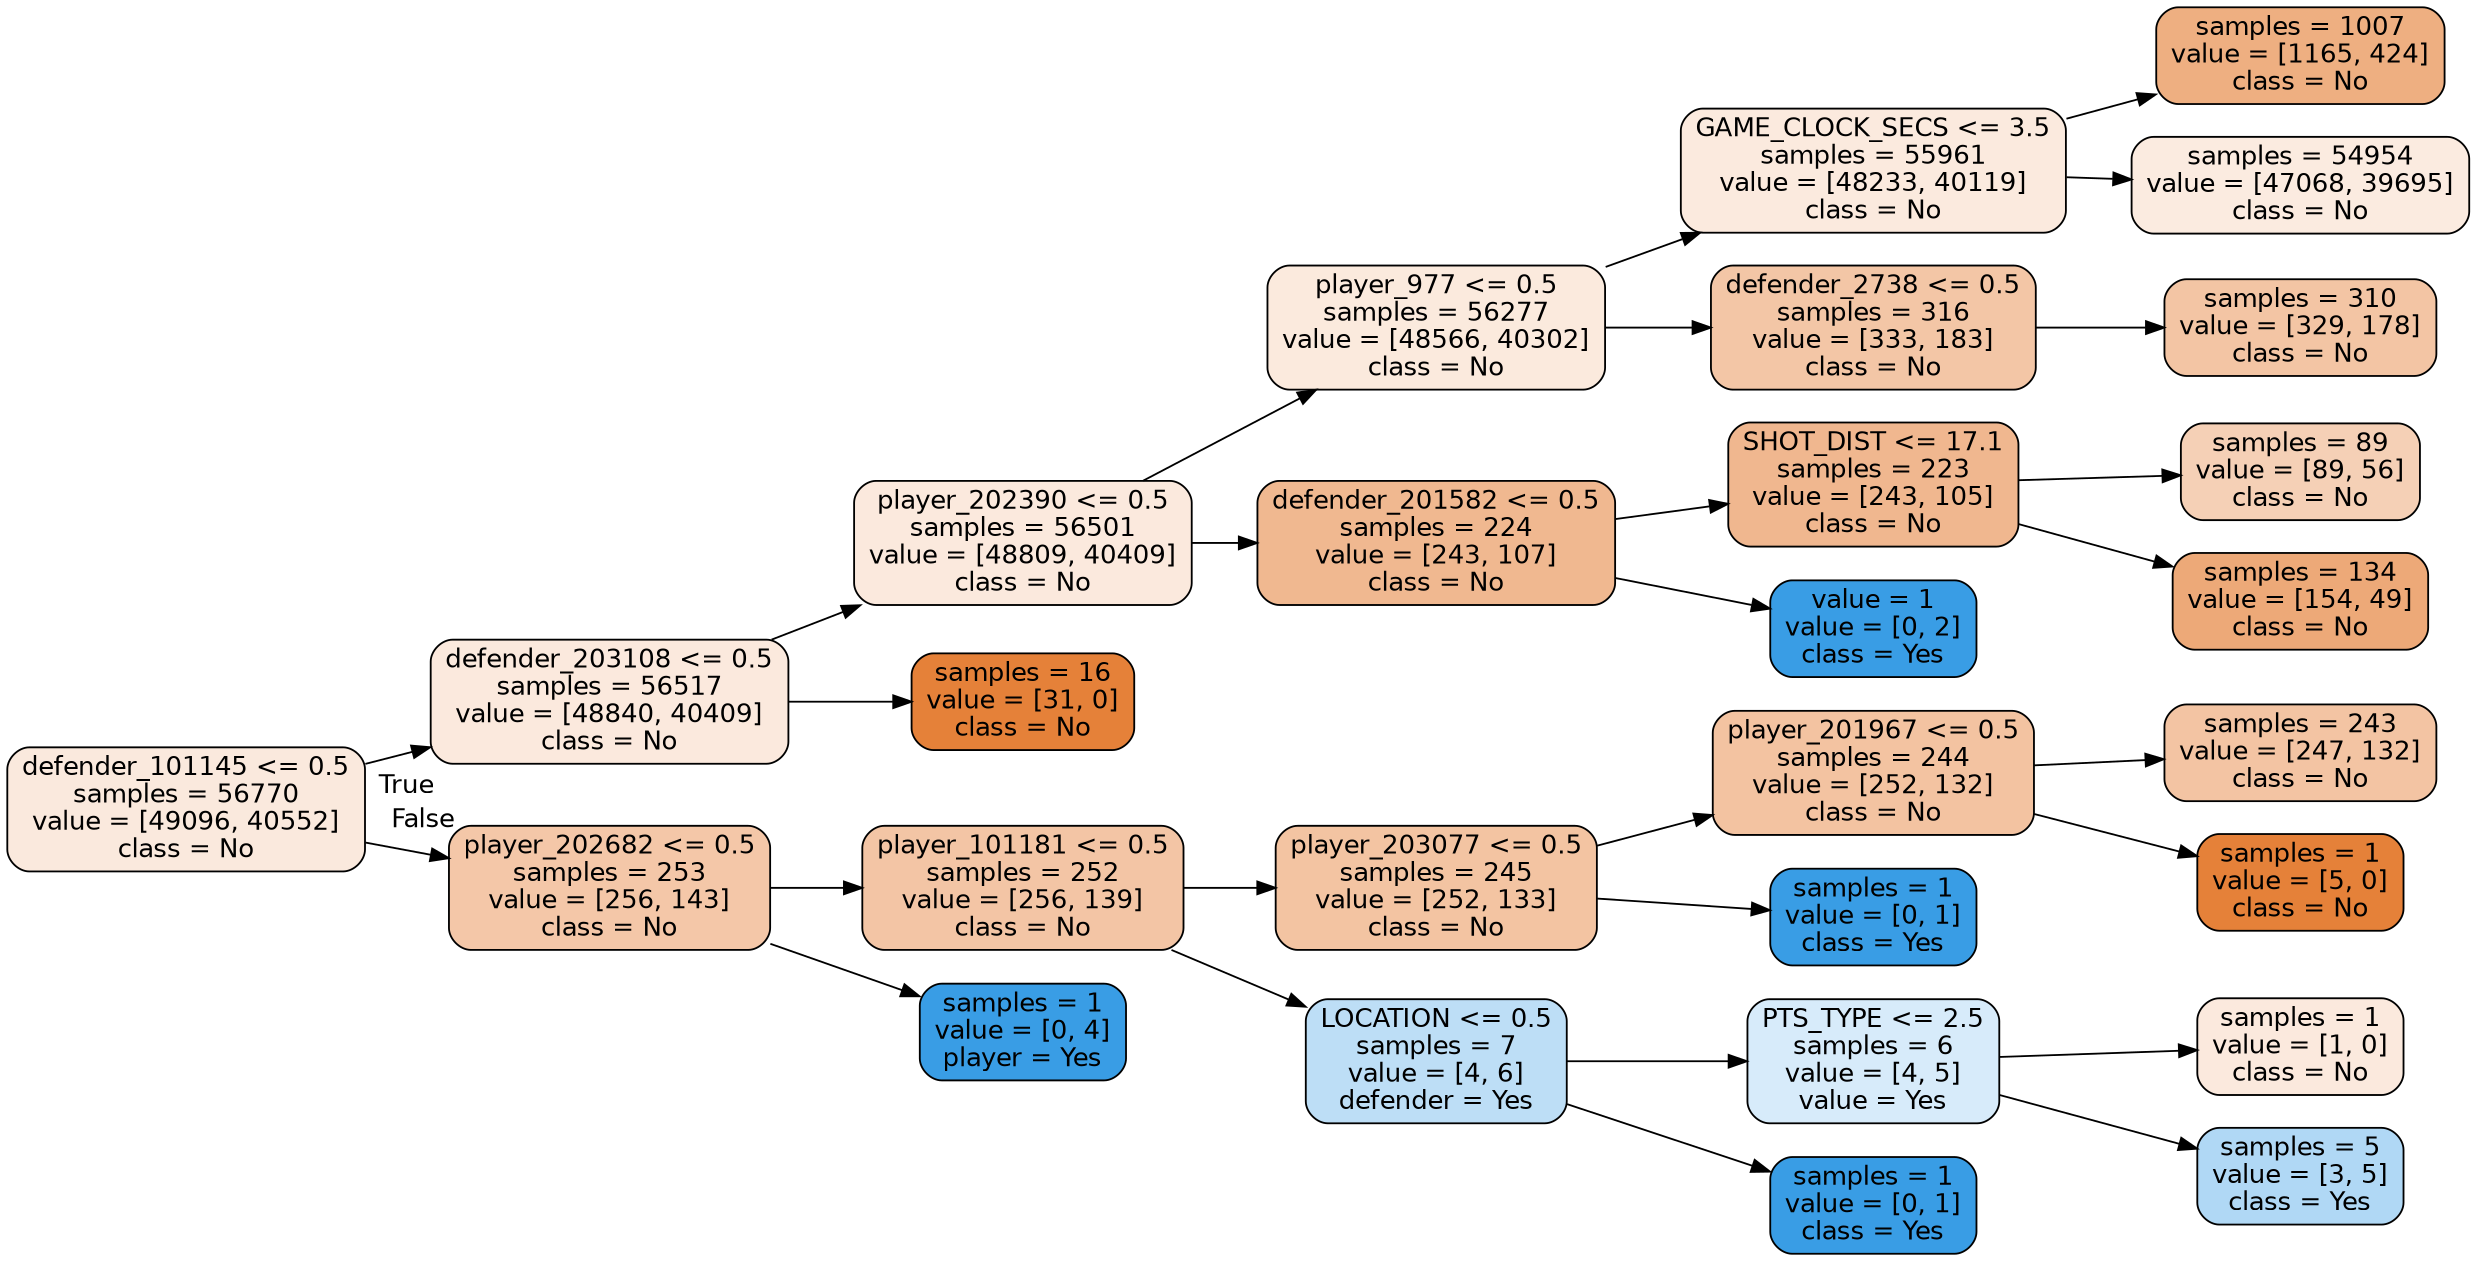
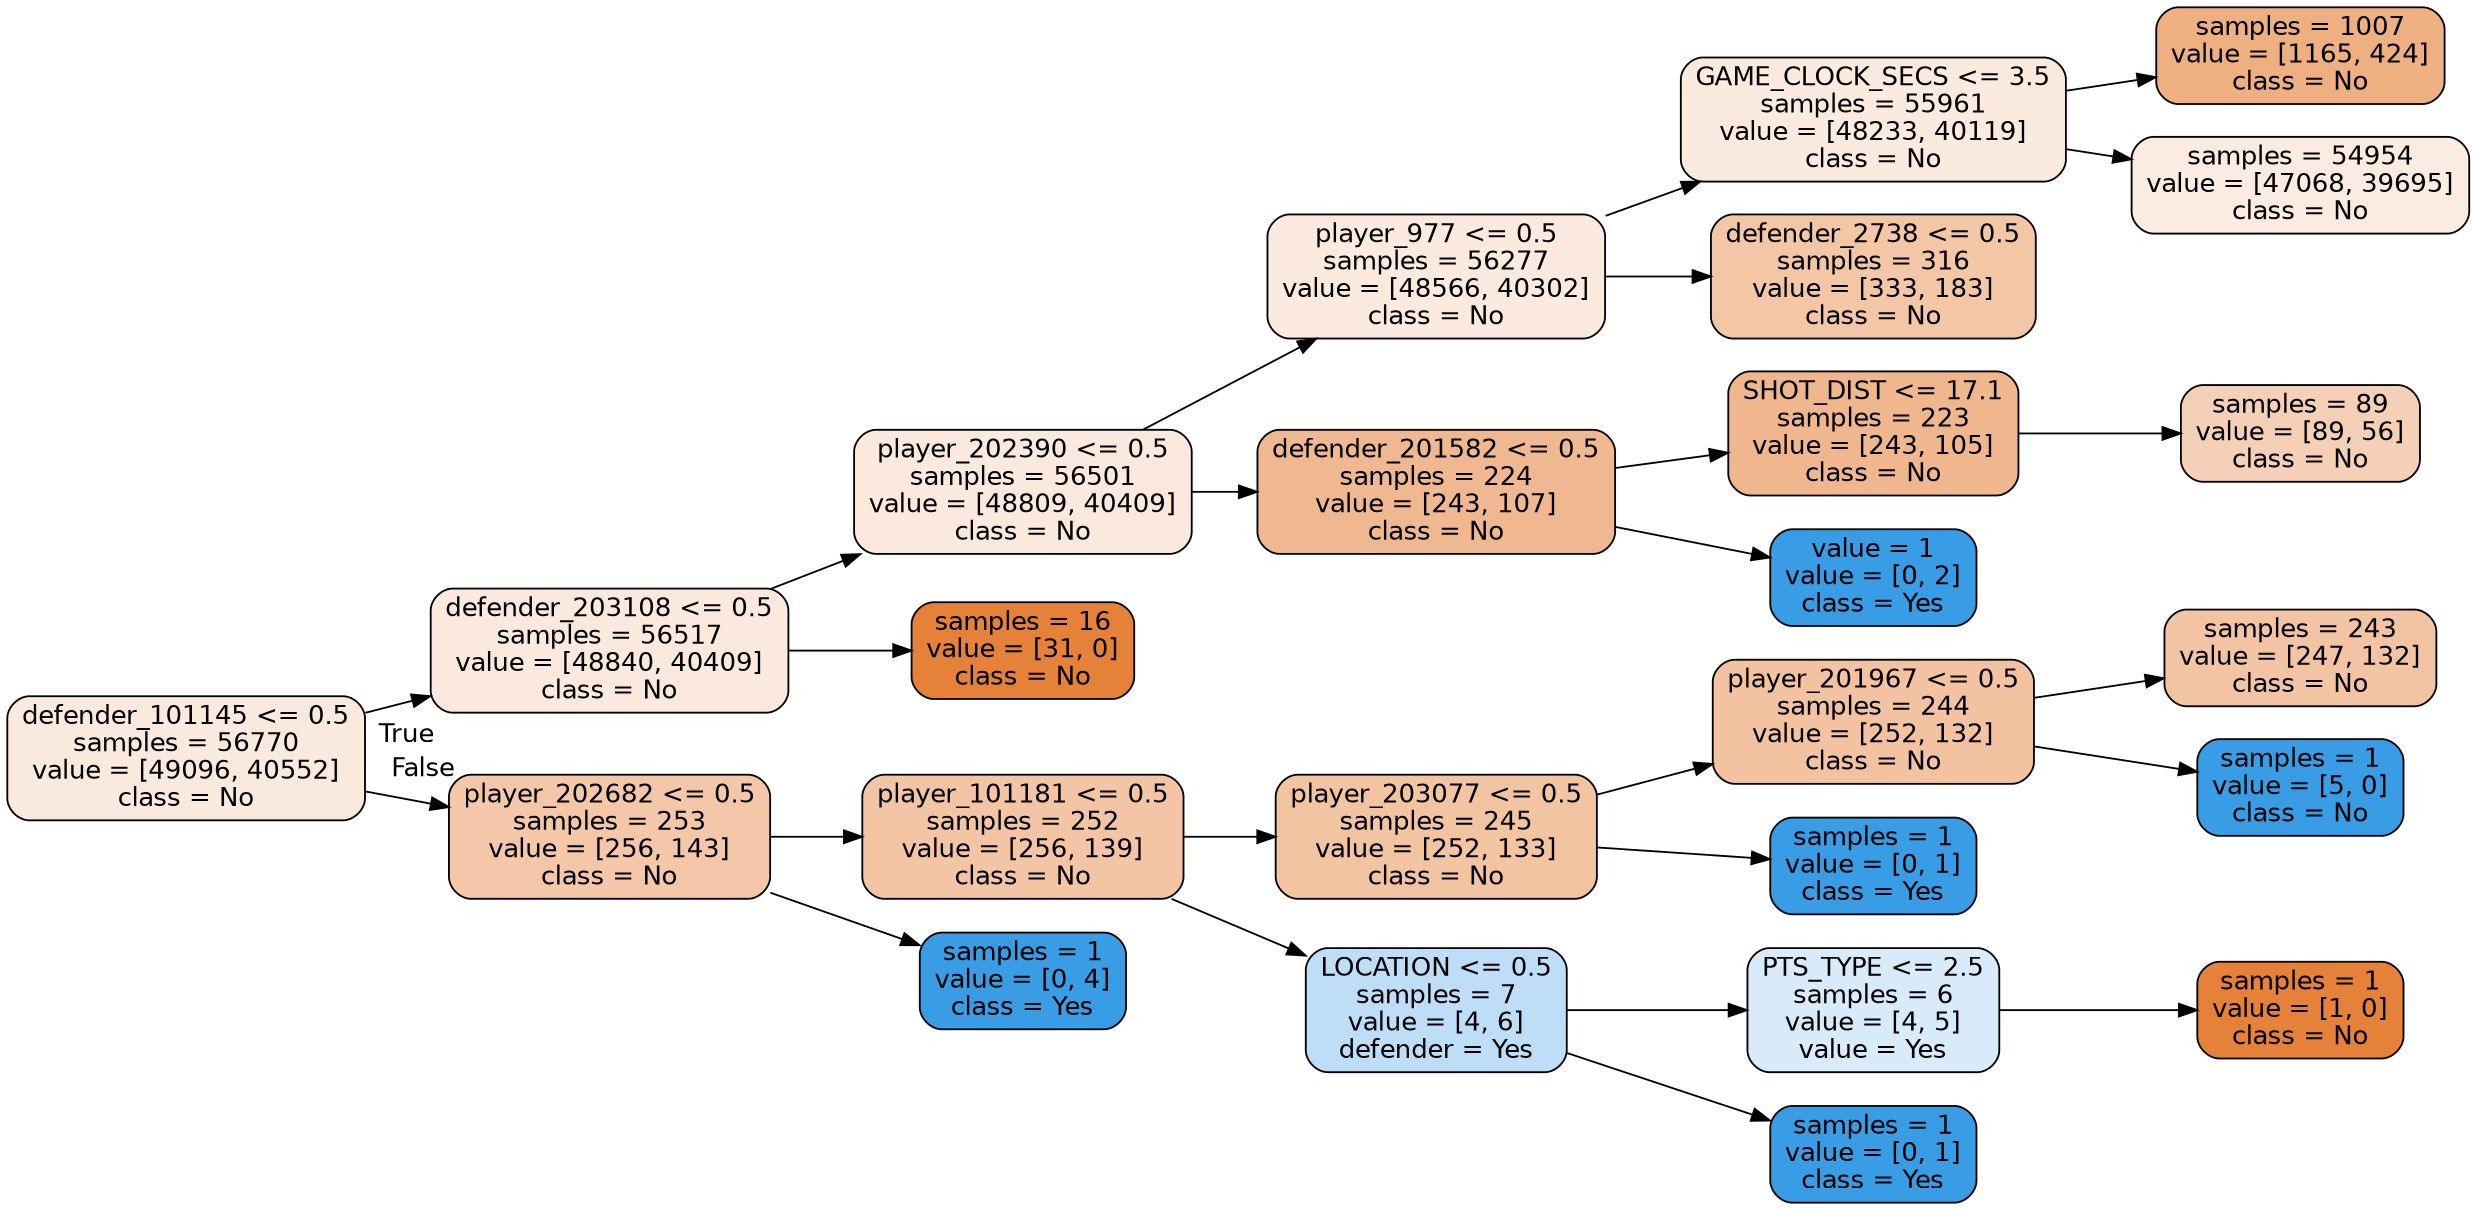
node "samples = 310 value = [329, 178] class = No": removed
node "samples = 134 value = [154, 49] class = No": removed
node "samples = 1 value = [5, 0] class = No": fillcolor #e58139 -> #399de5
node "samples = 1 value = [0, 4] player = Yes": label "samples = 1 value = [0, 4] player = Yes" -> "samples = 1 value = [0, 4] class = Yes"
node "samples = 1 value = [1, 0] class = No": fillcolor #fbe9dd -> #e58139
node "samples = 5 value = [3, 5] class = Yes": removed
